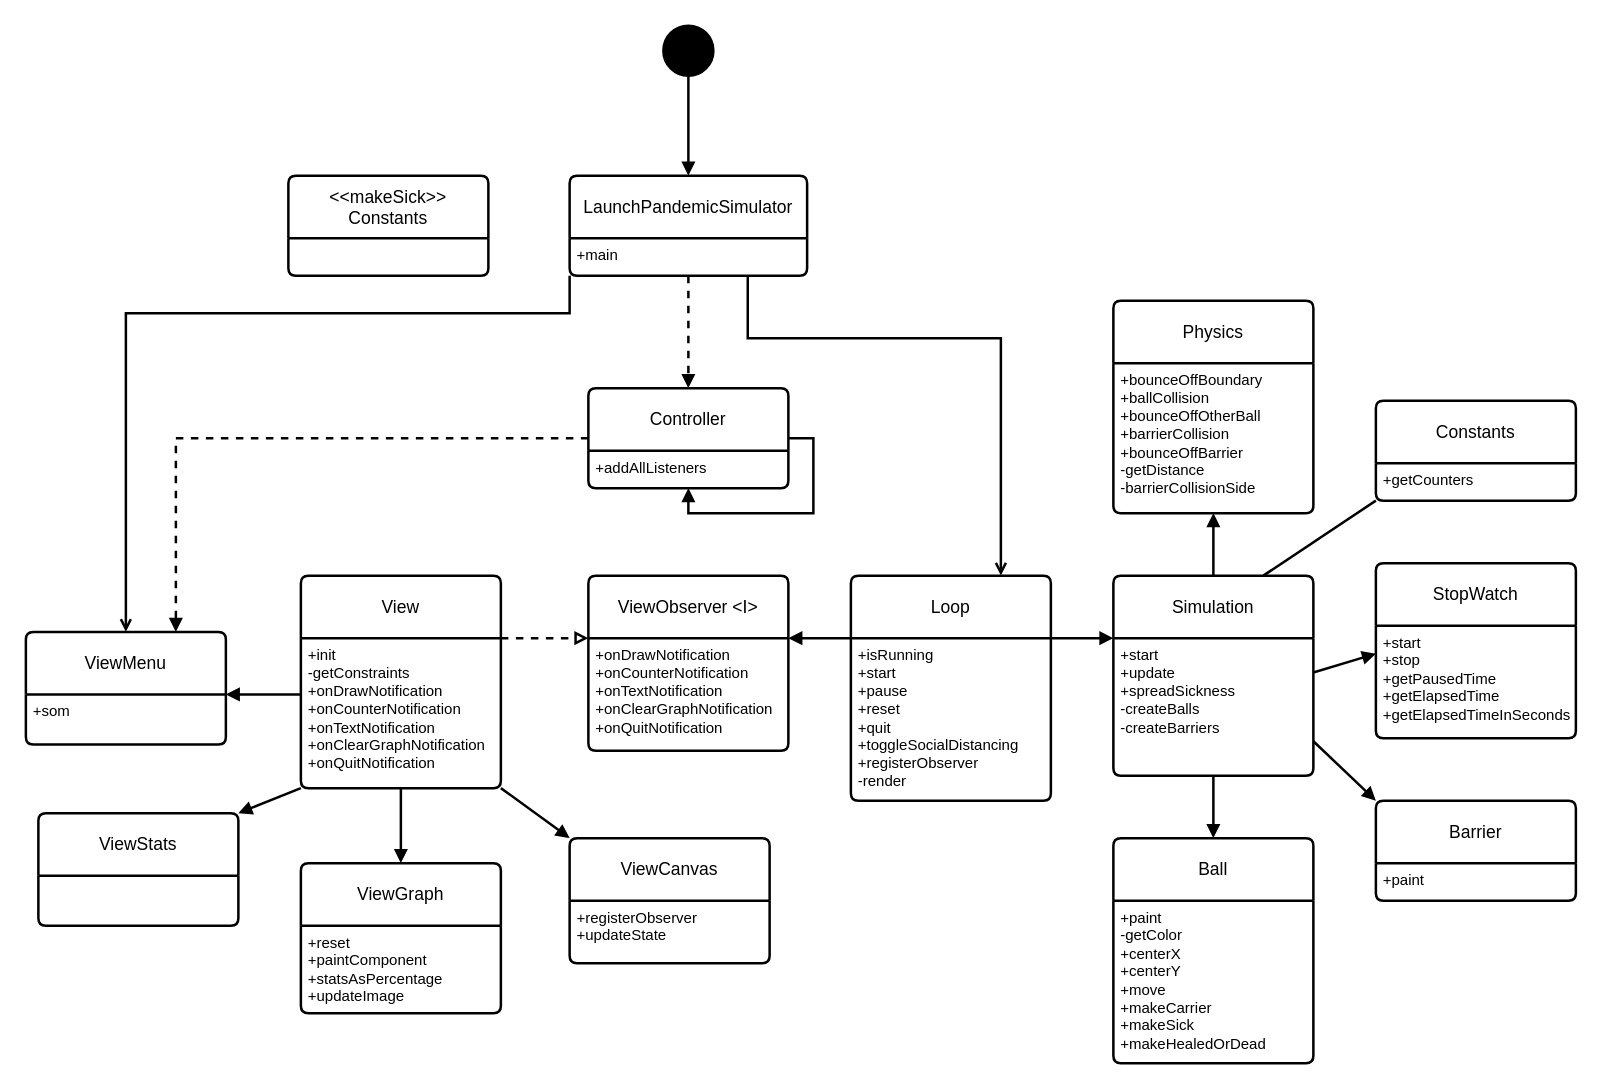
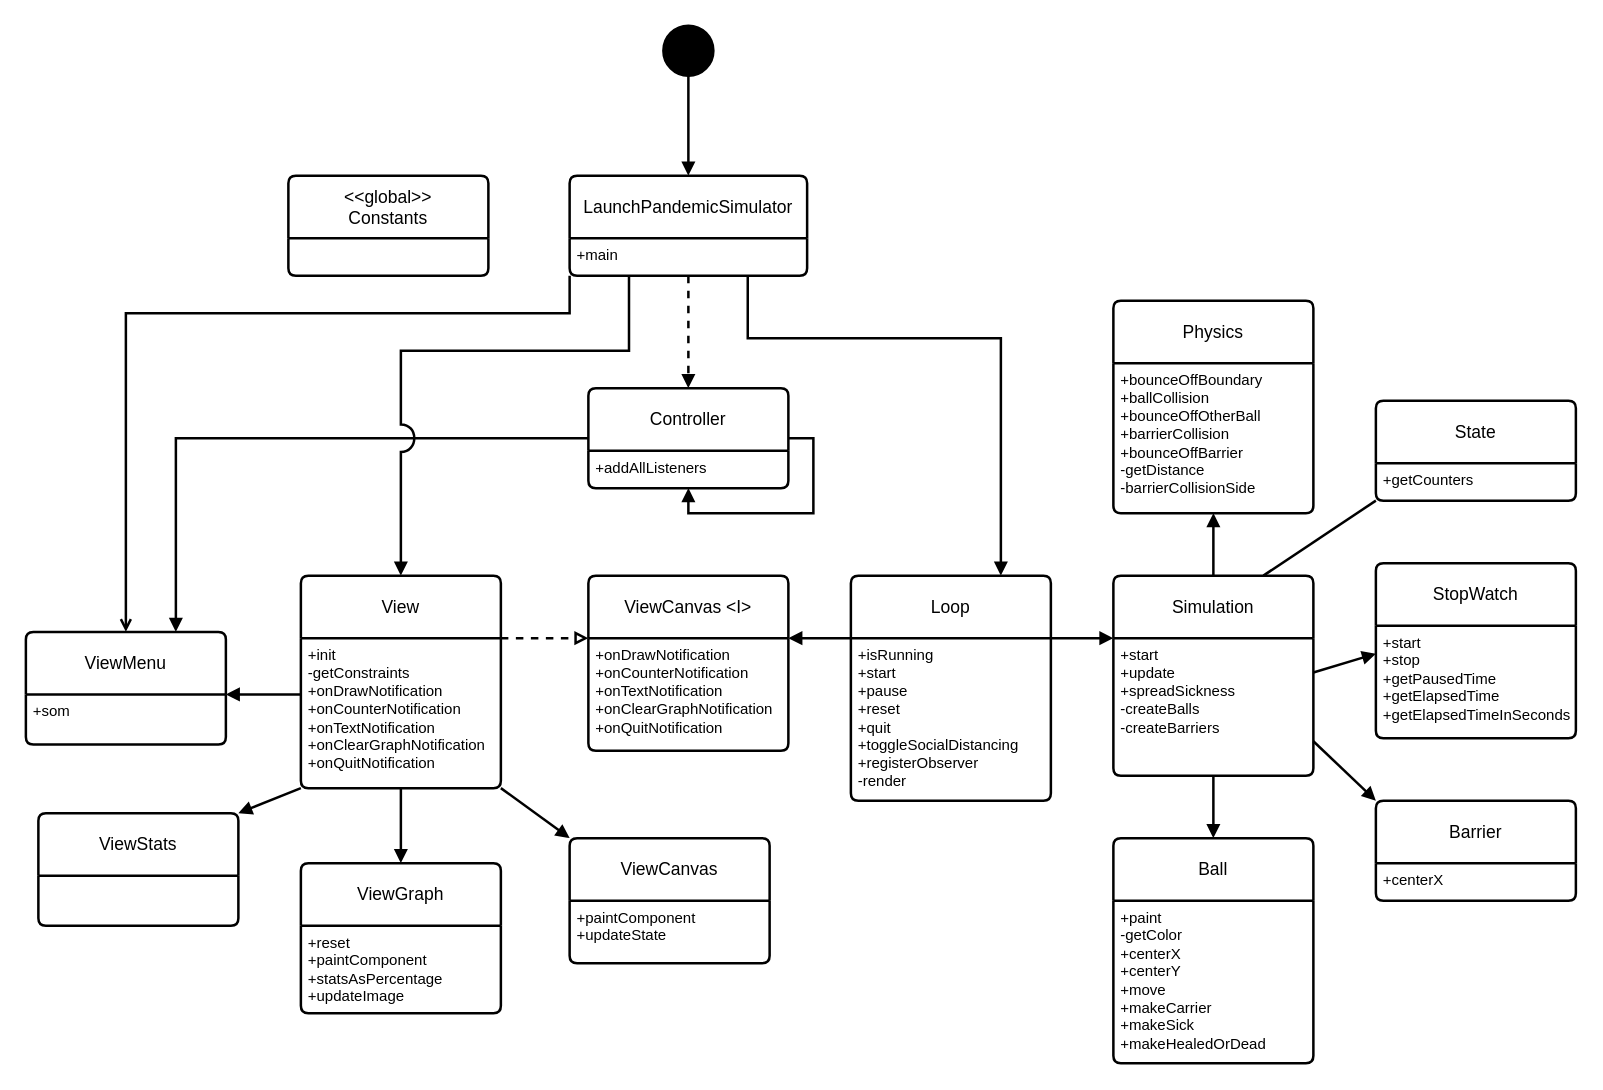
node "<<makeSick>> Constants": label "<<makeSick>> Constants" -> "<<global>> Constants"
edge "+main" -> "View": added
node "Constants": label "Constants" -> "State"
edge "Controller" -> "ViewMenu": style dashed -> solid
edge "+main" -> "Loop": arrowhead open -> block
node "ViewObserver <I>": label "ViewObserver <I>" -> "ViewCanvas <I>"
node "+paint": label "+paint" -> "+centerX"
node "+registerObserver +updateState": label "+registerObserver +updateState" -> "+paintComponent +updateState"
